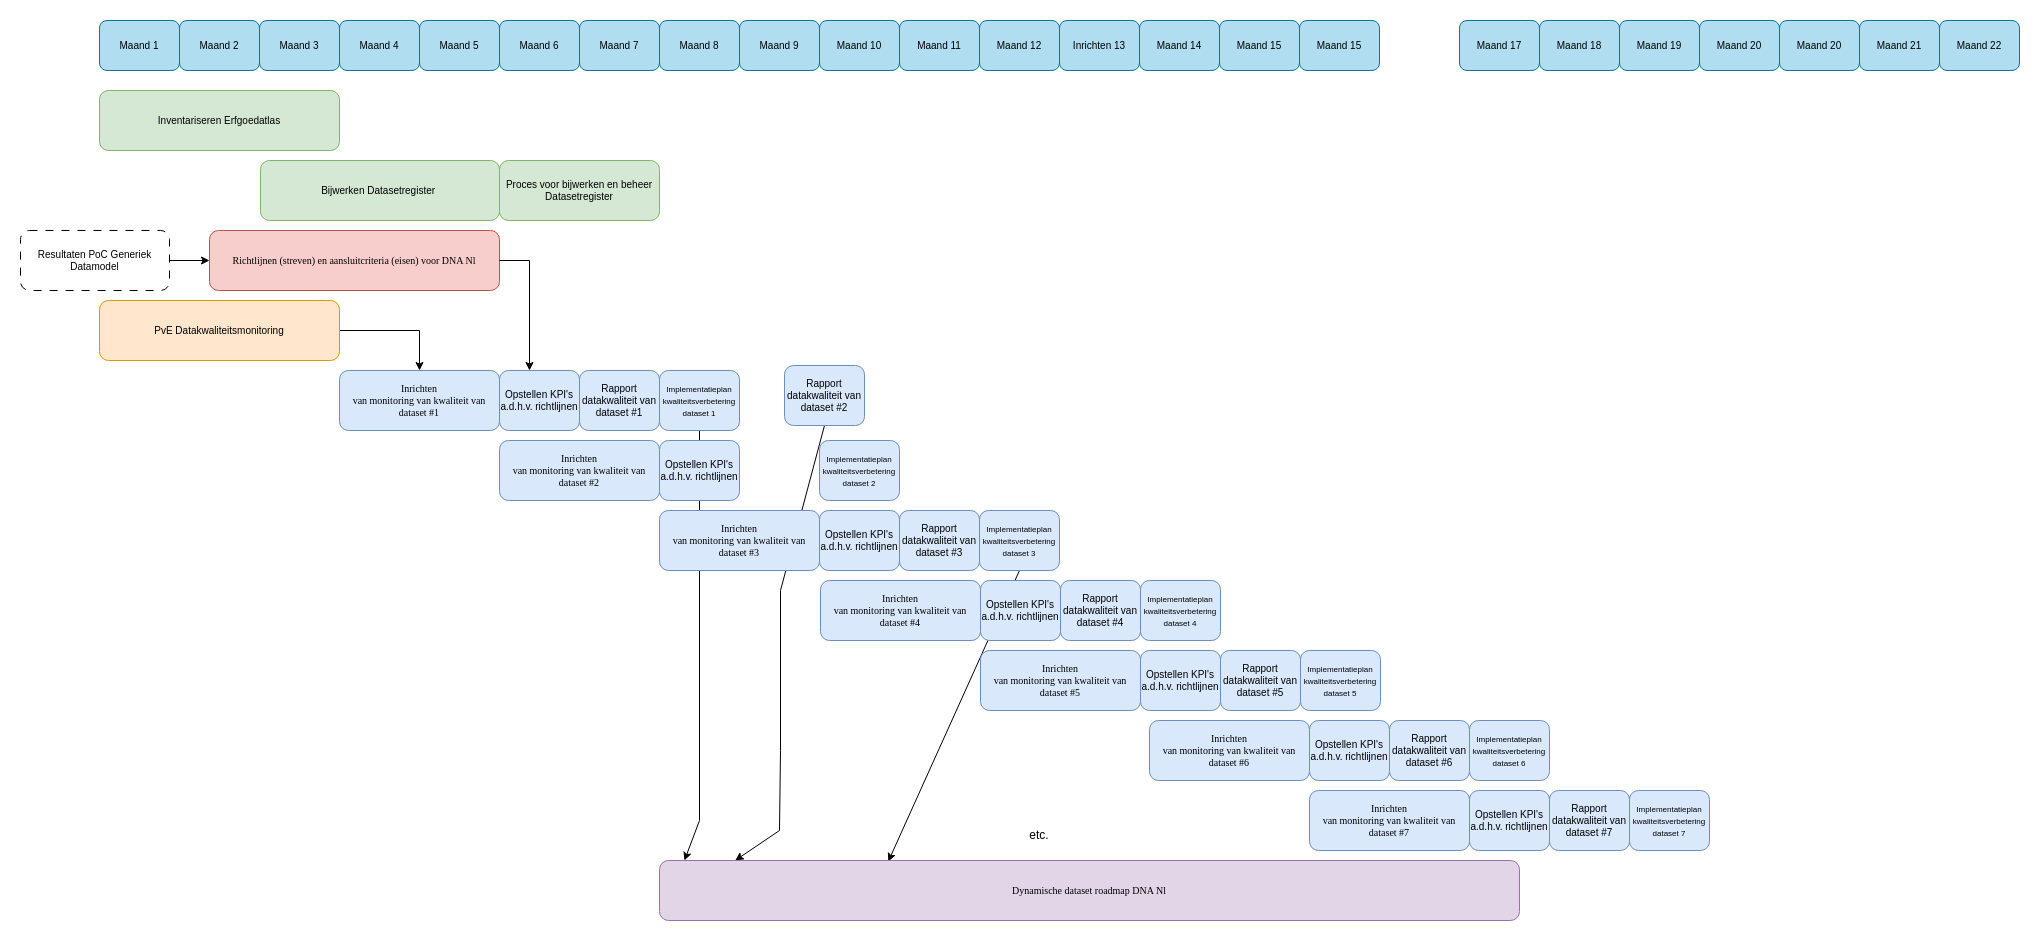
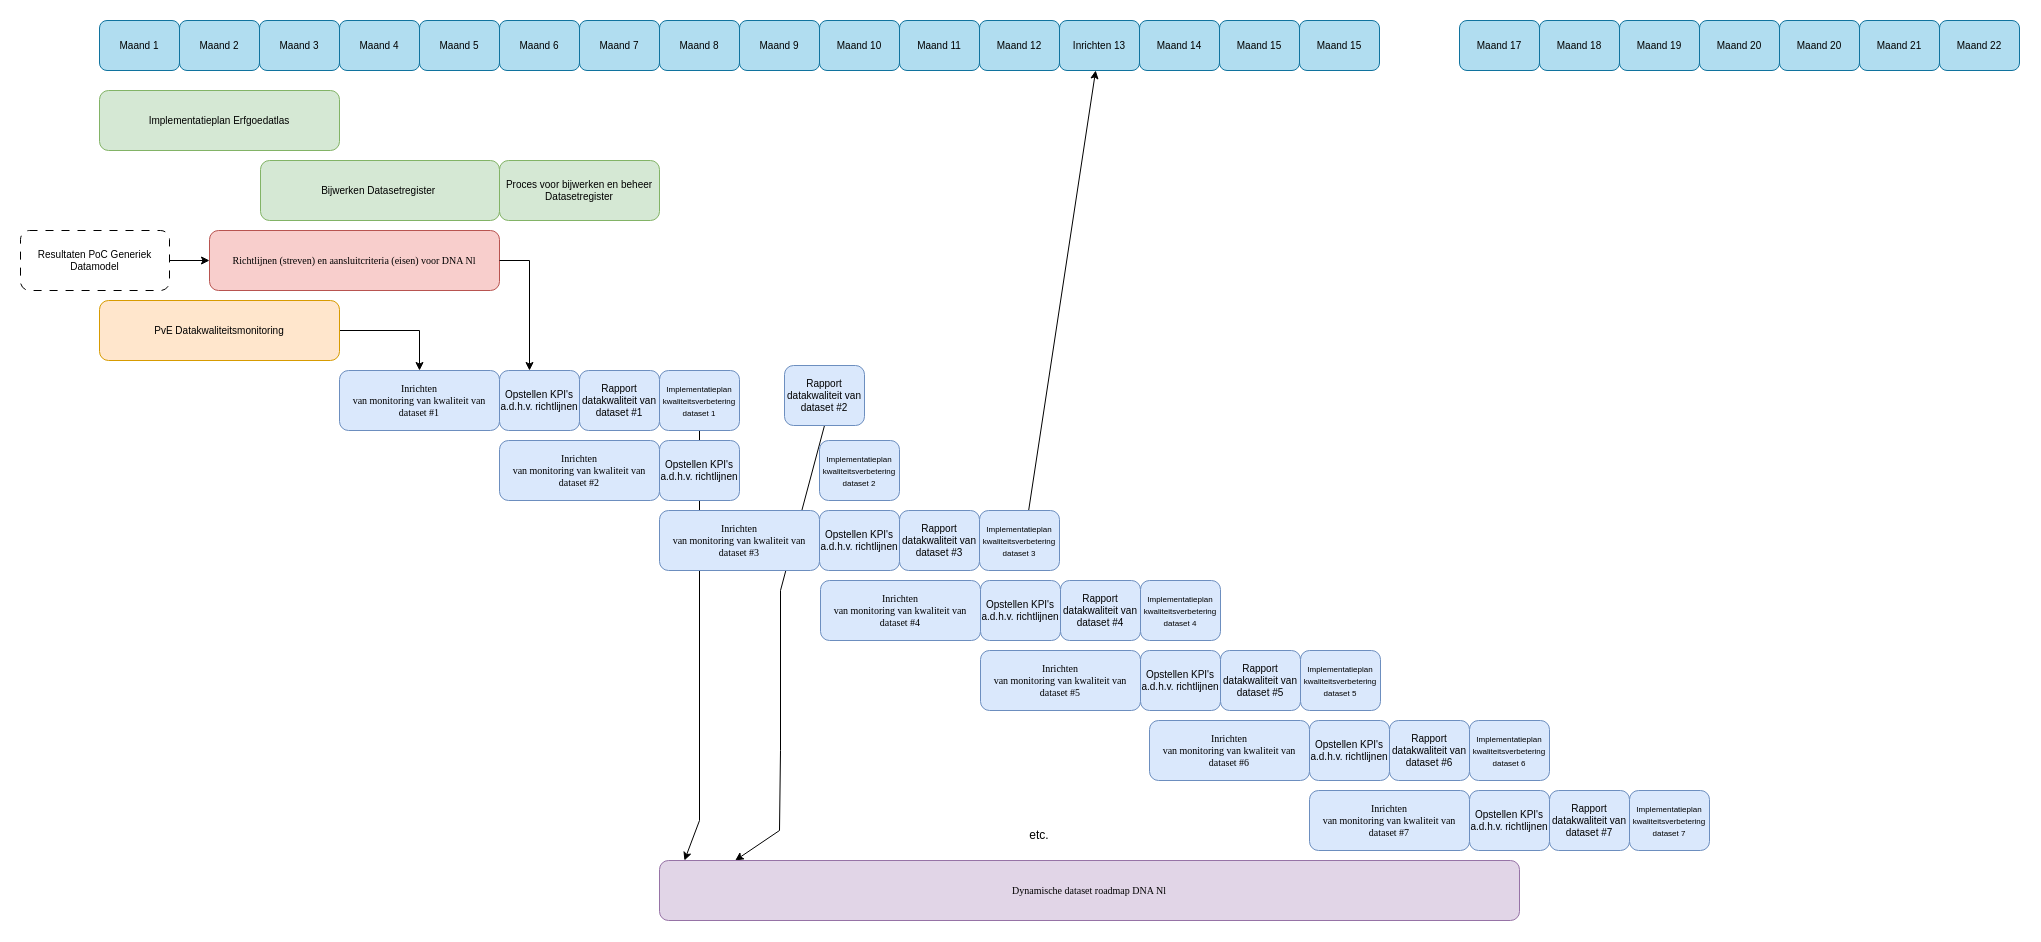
node "Inventariseren Erfgoedatlas": label "Inventariseren Erfgoedatlas" -> "Implementatieplan Erfgoedatlas"
edge "Implementatieplan kwaliteitsverbetering dataset 3" -> "Dynamische dataset roadmap DNA Nl": now "Implementatieplan kwaliteitsverbetering dataset 3" -> "Inrichten 13"
